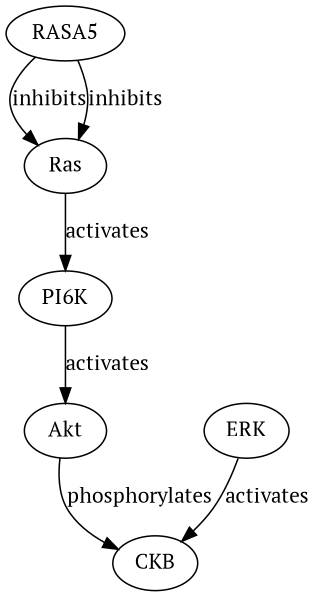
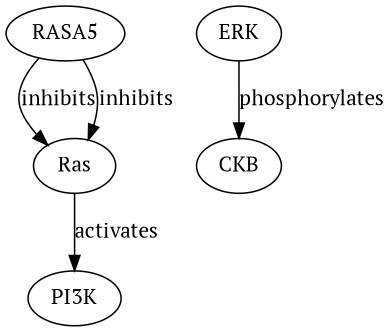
node "PI6K": label "PI6K" -> "PI3K"
node "Akt": removed
edge "ERK" -> "CKB": label "activates" -> "phosphorylates"
